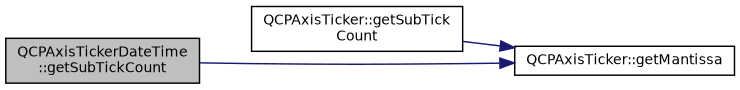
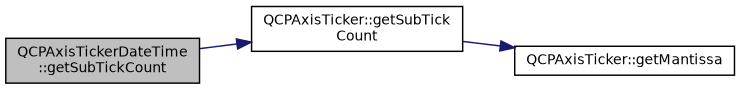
edge "QCPAxisTickerDateTime ::getSubTickCount" -> "QCPAxisTicker::getMantissa": now "QCPAxisTickerDateTime ::getSubTickCount" -> "QCPAxisTicker::getSubTick Count"
